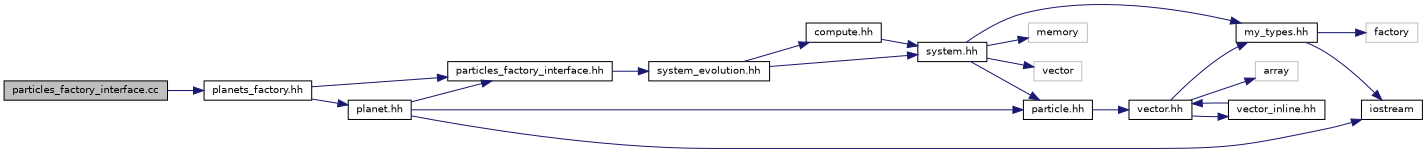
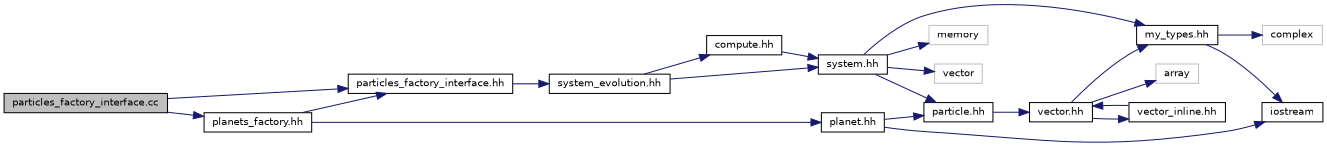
node "factory": label "factory" -> "complex"
edge "planet.hh" -> "particles_factory_interface.hh": now "particles_factory_interface.cc" -> "particles_factory_interface.hh"
